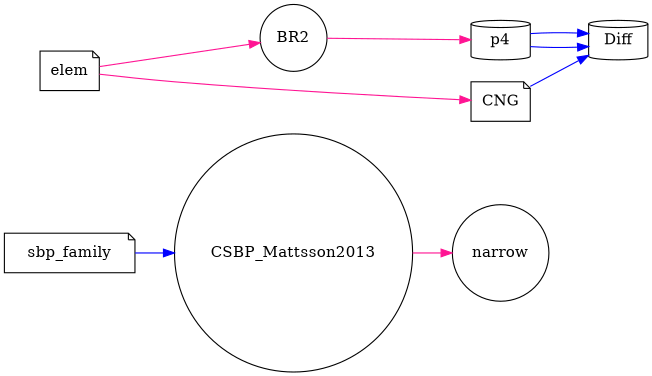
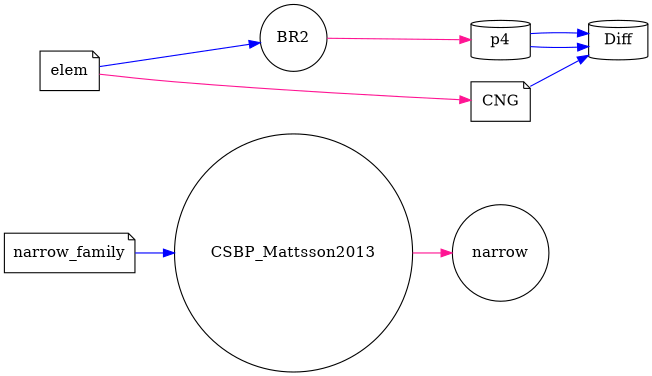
edge "elem" -> "BR2": color deeppink -> blue
node "sbp_family": label "sbp_family" -> "narrow_family"
